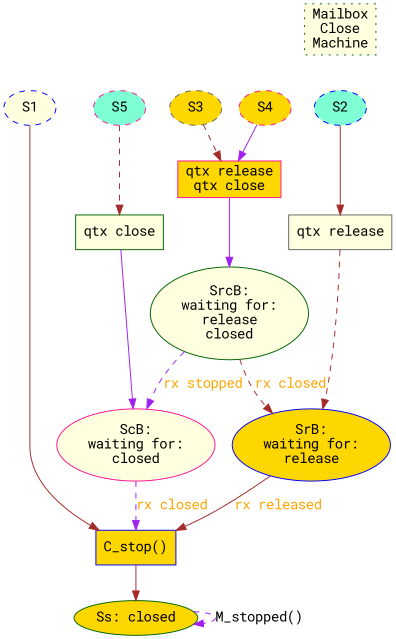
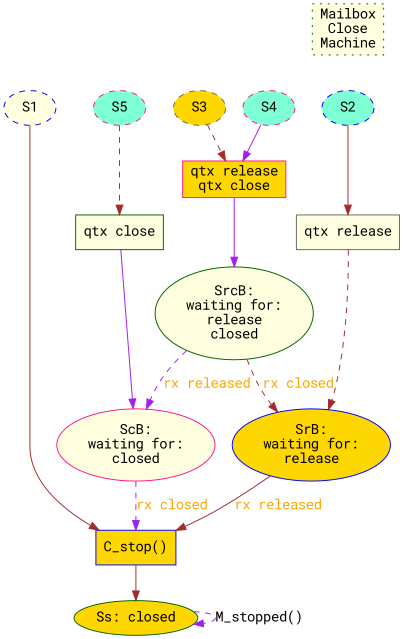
node "S4": fillcolor gold -> aquamarine
edge "SrcB: waiting for: release closed" -> "ScB: waiting for: closed": label "rx stopped" -> "rx released"
